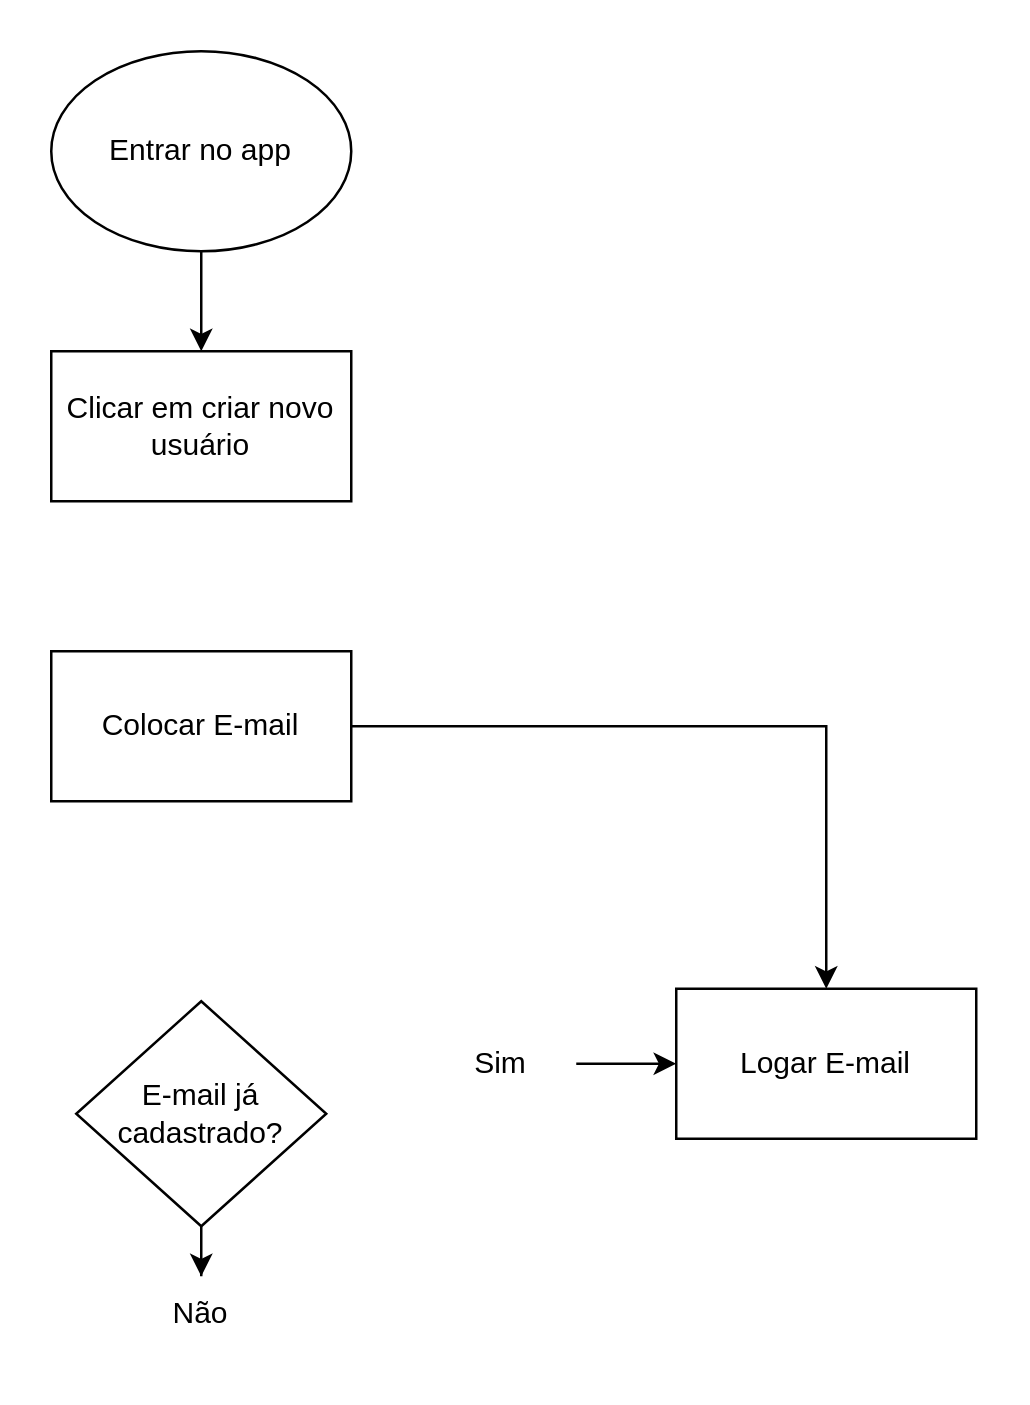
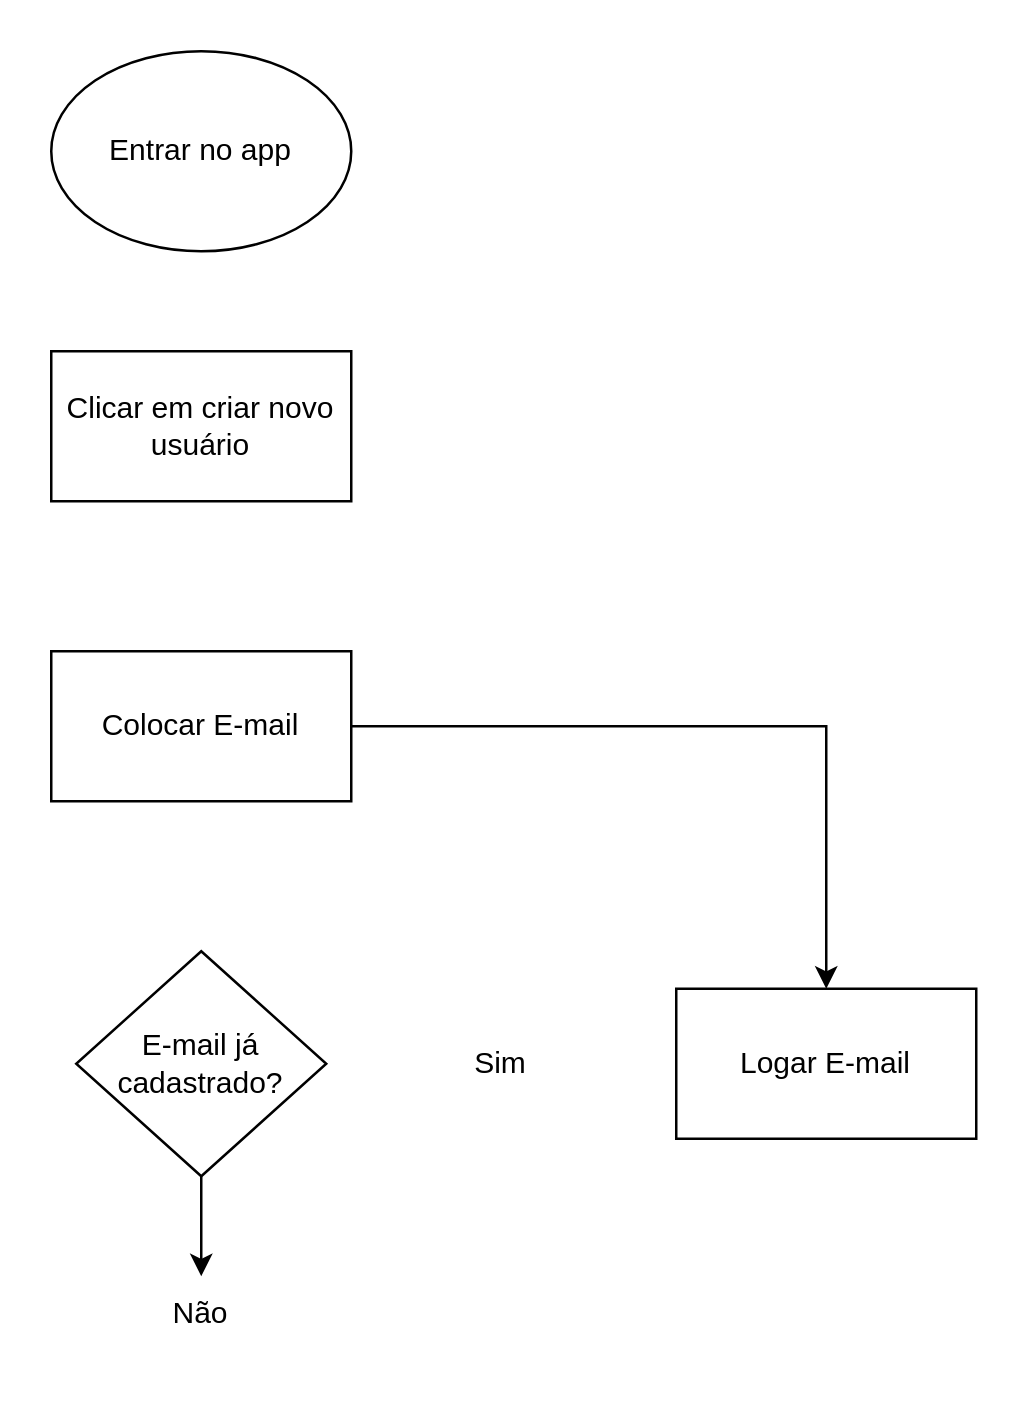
edge "Entrar no app" -> "Clicar em criar novo usuário": removed
edge "Sim" -> "Logar E-mail": removed
node "E-mail já cadastrado?": moved (201, 1114) -> (201, 1064)
